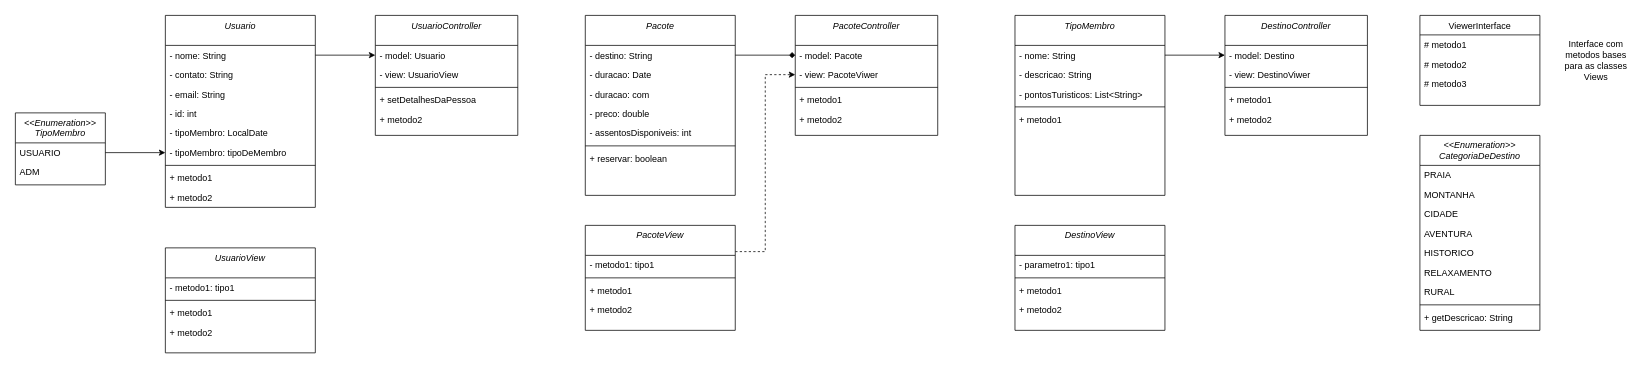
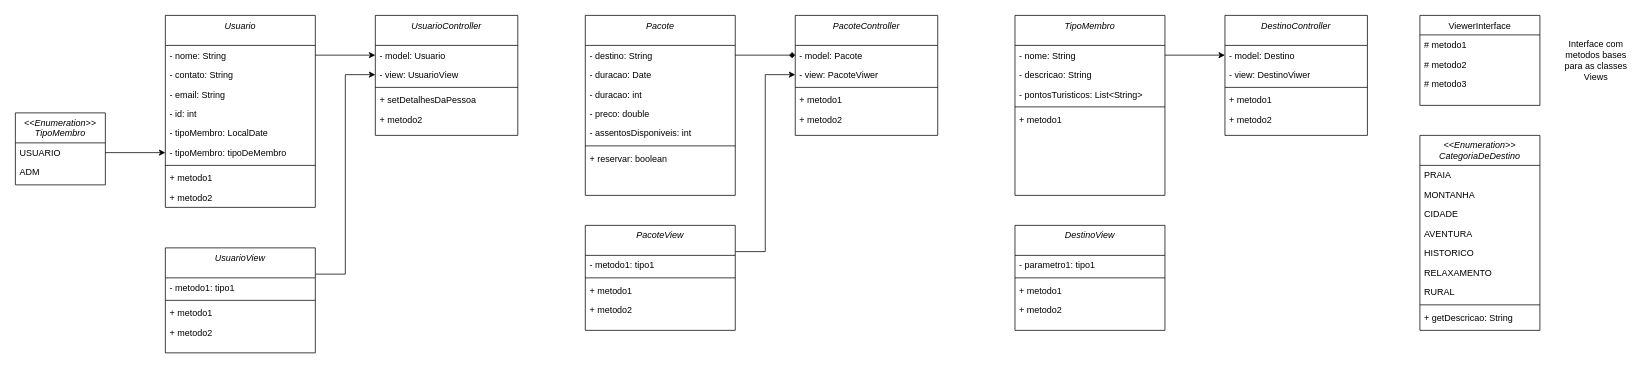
node "- duracao: com": label "- duracao: com" -> "- duracao: int"
edge "UsuarioView" -> "- view: UsuarioView": added
edge "PacoteView" -> "- view: PacoteViwer": style dashed -> solid
